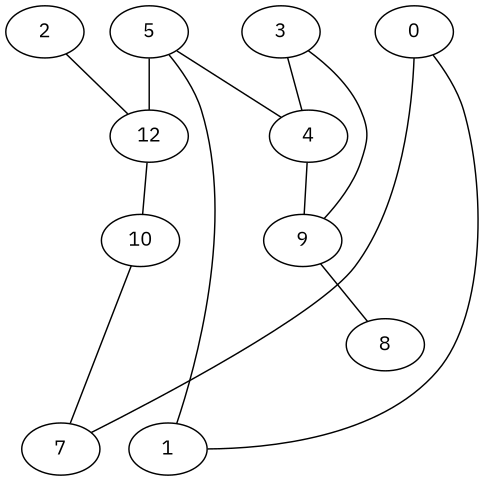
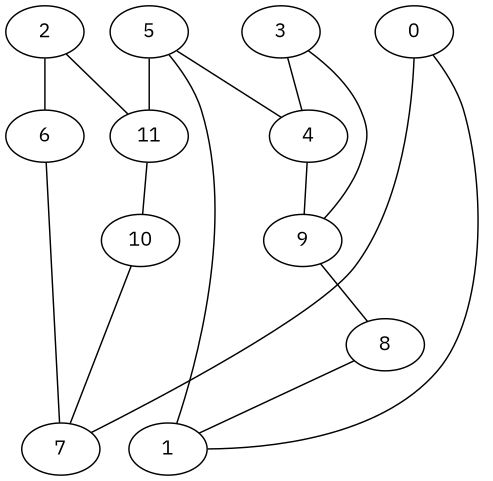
node "6": added
node "12": label "12" -> "11"
edge "8" -- "1": added
